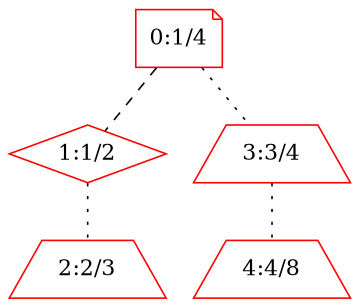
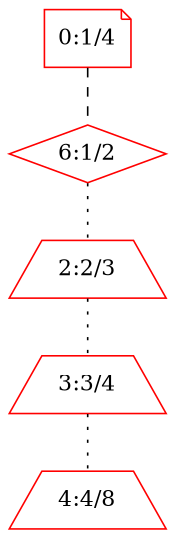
edge "0:1/4" -- "3:3/4": now "2:2/3" -- "3:3/4"
node "1:1/2": label "1:1/2" -> "6:1/2"
